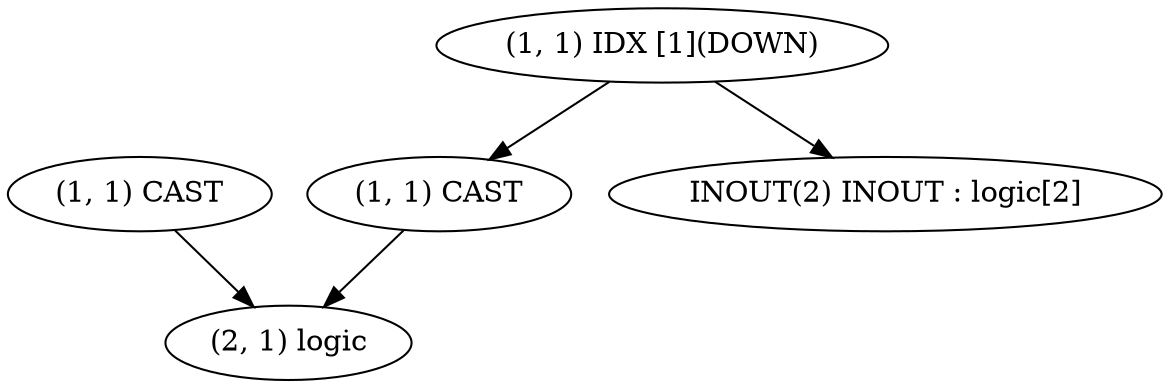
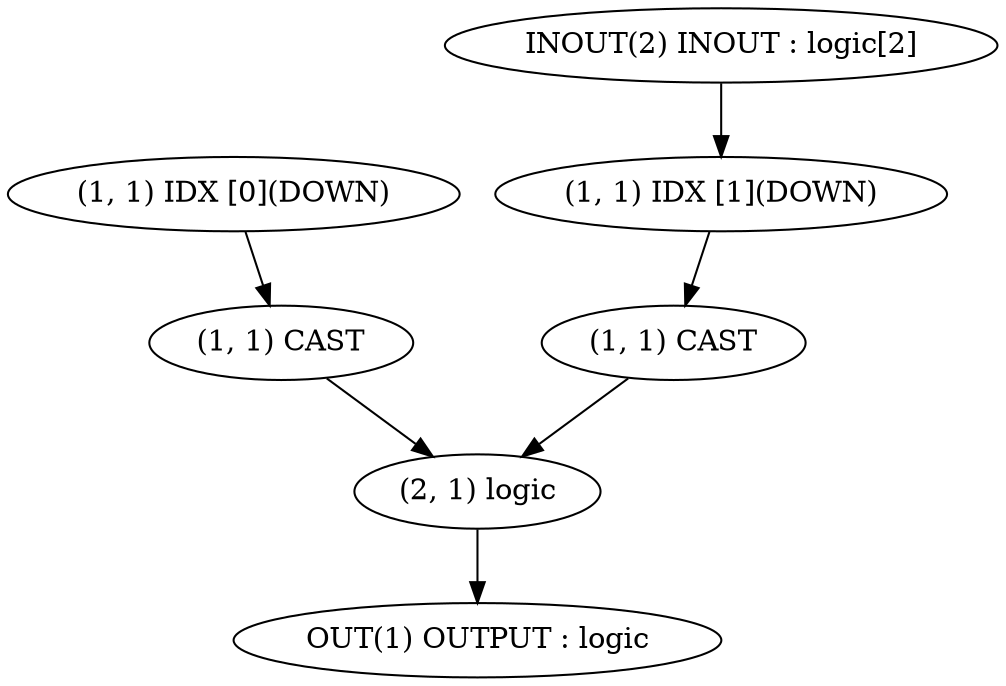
edge "(1, 1) IDX [1](DOWN)" -> "INOUT(2) INOUT : logic[2]": reversed
node "(1, 1) IDX [0](DOWN)": added
node "OUT(1) OUTPUT : logic": added
